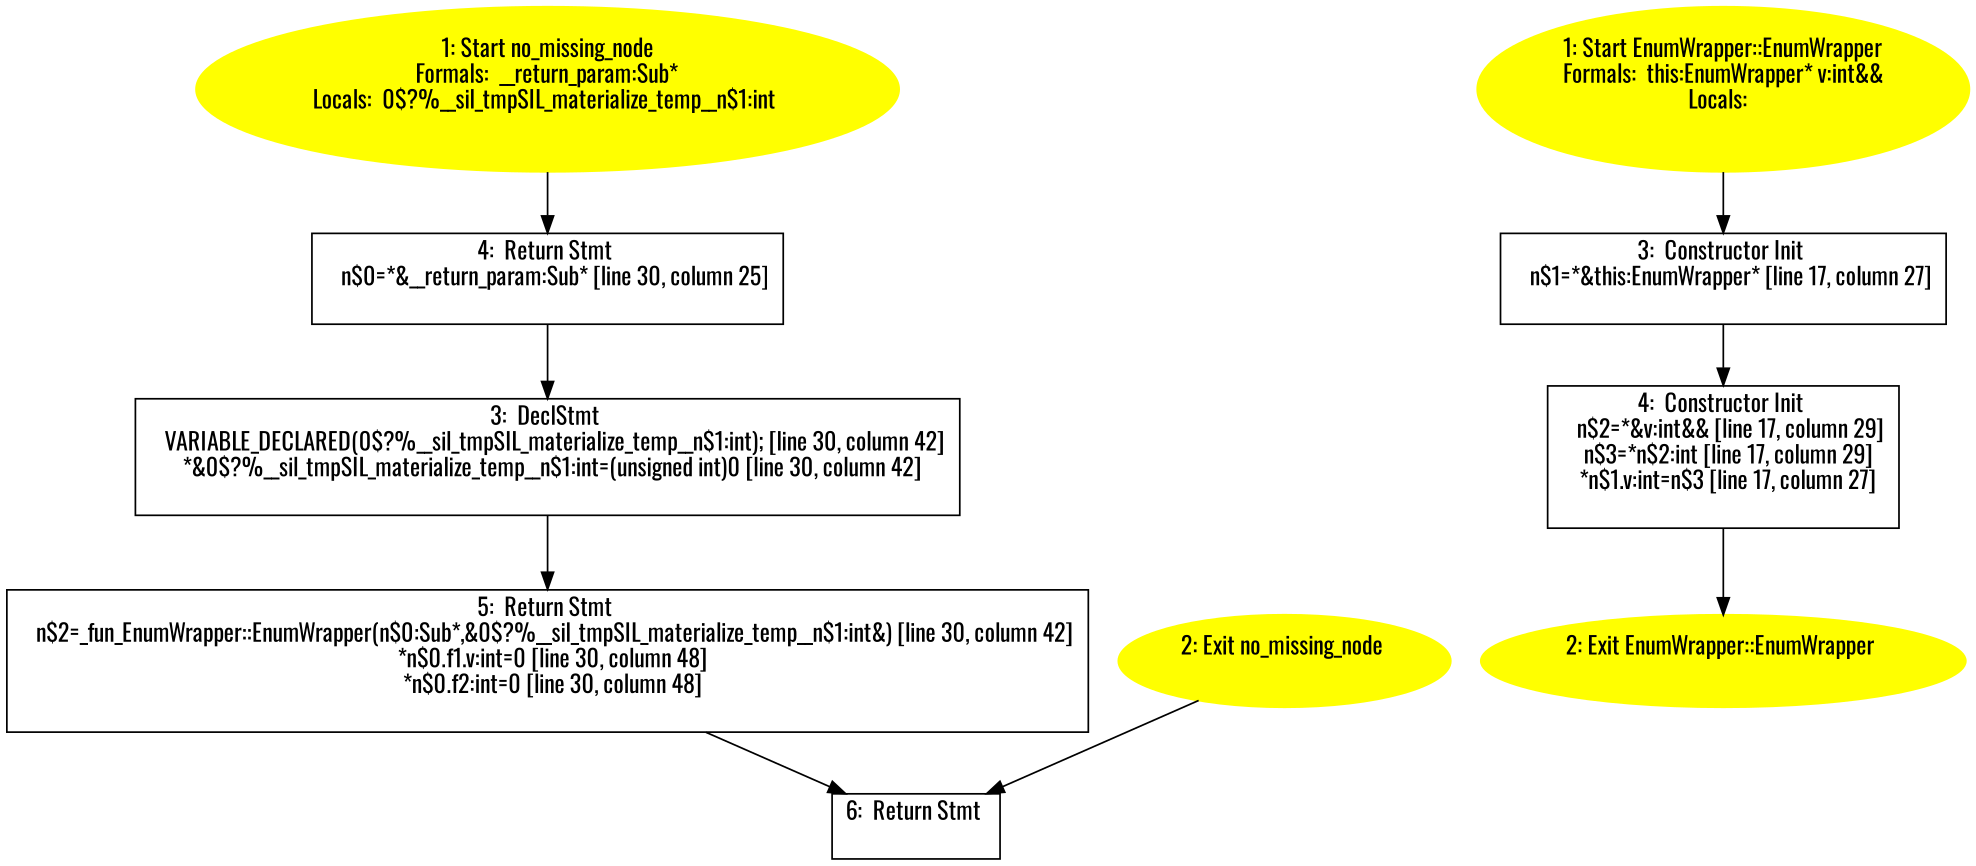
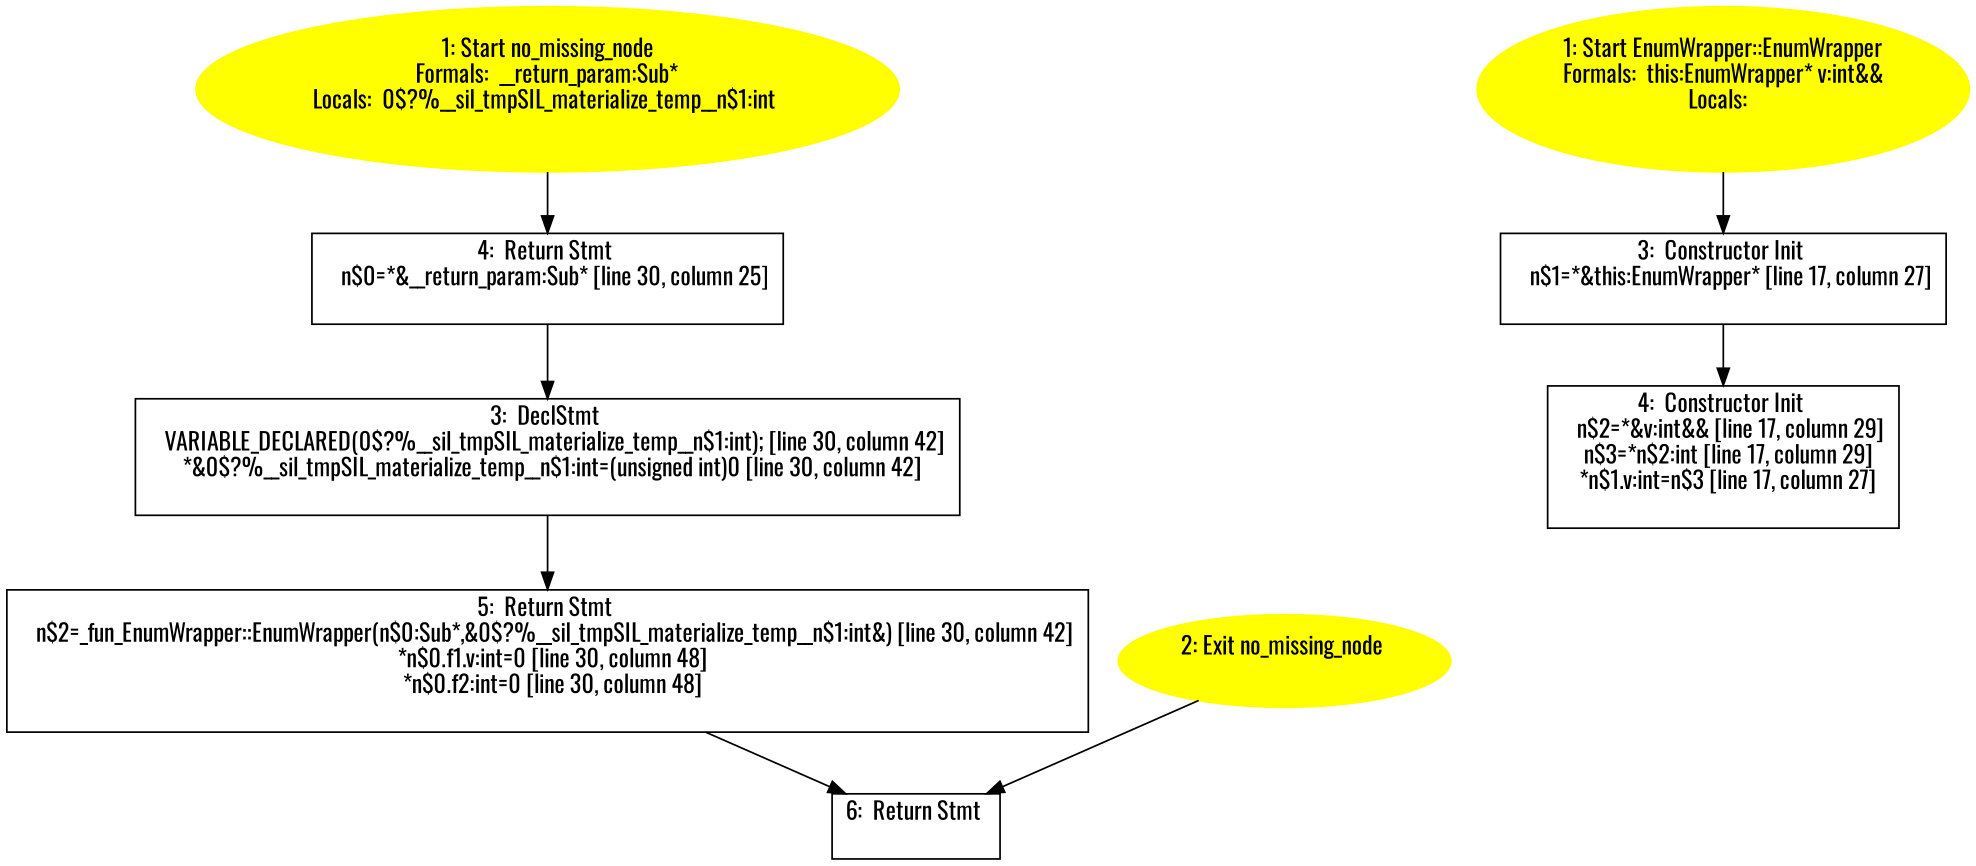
node "2: Exit EnumWrapper::EnumWrapper": removed
